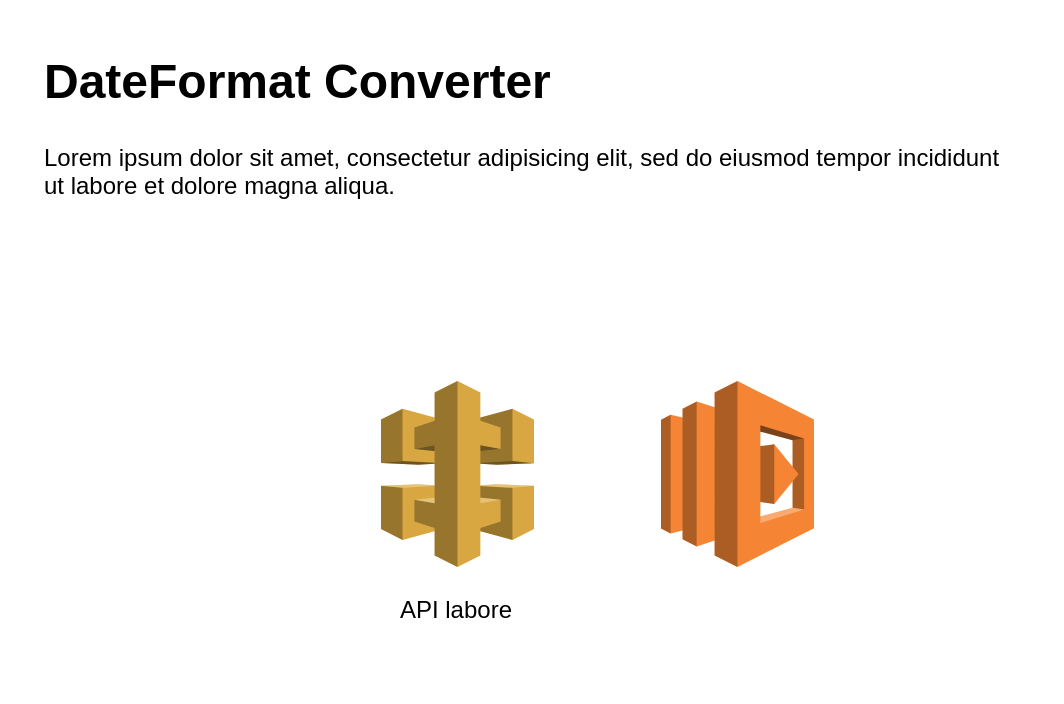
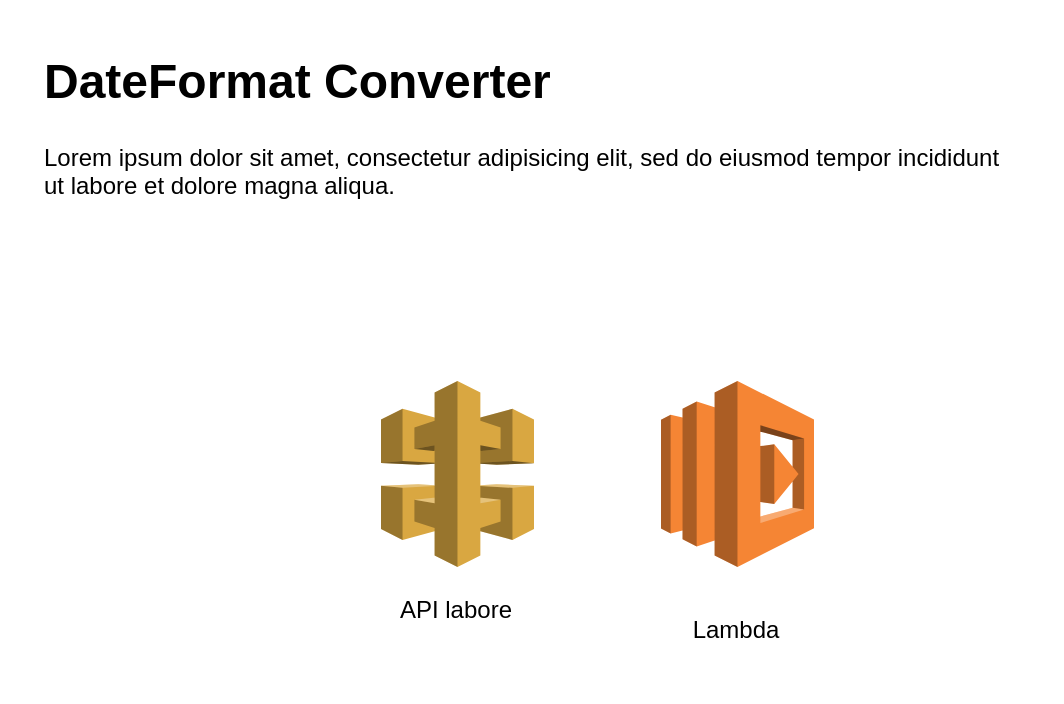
node "Lambda": added
